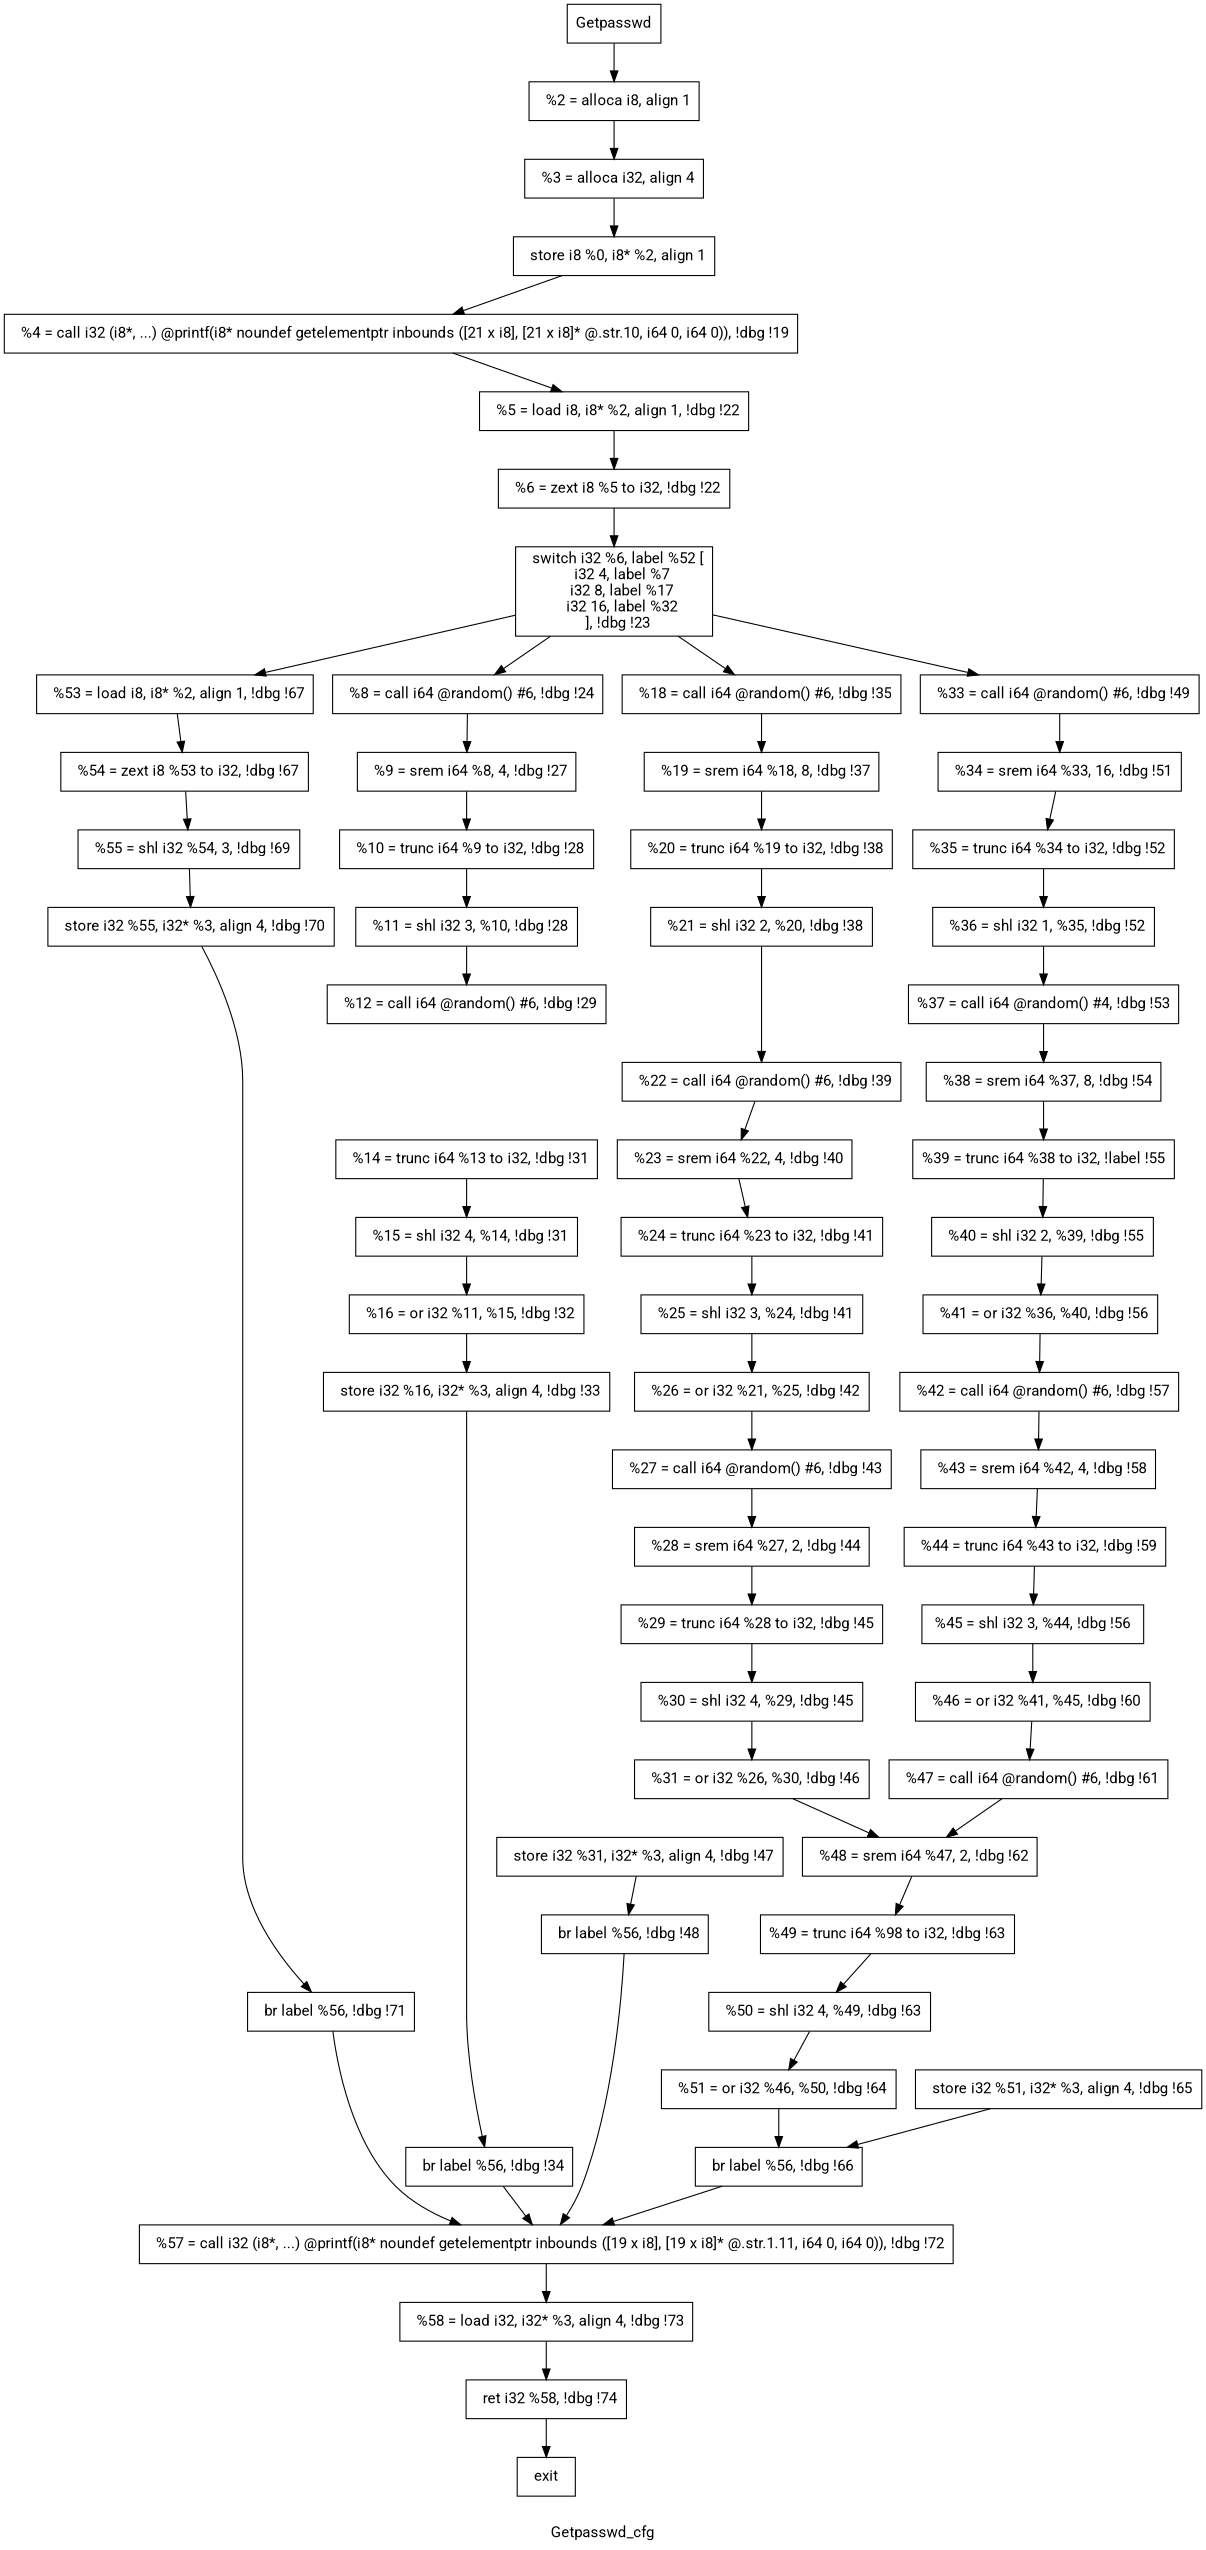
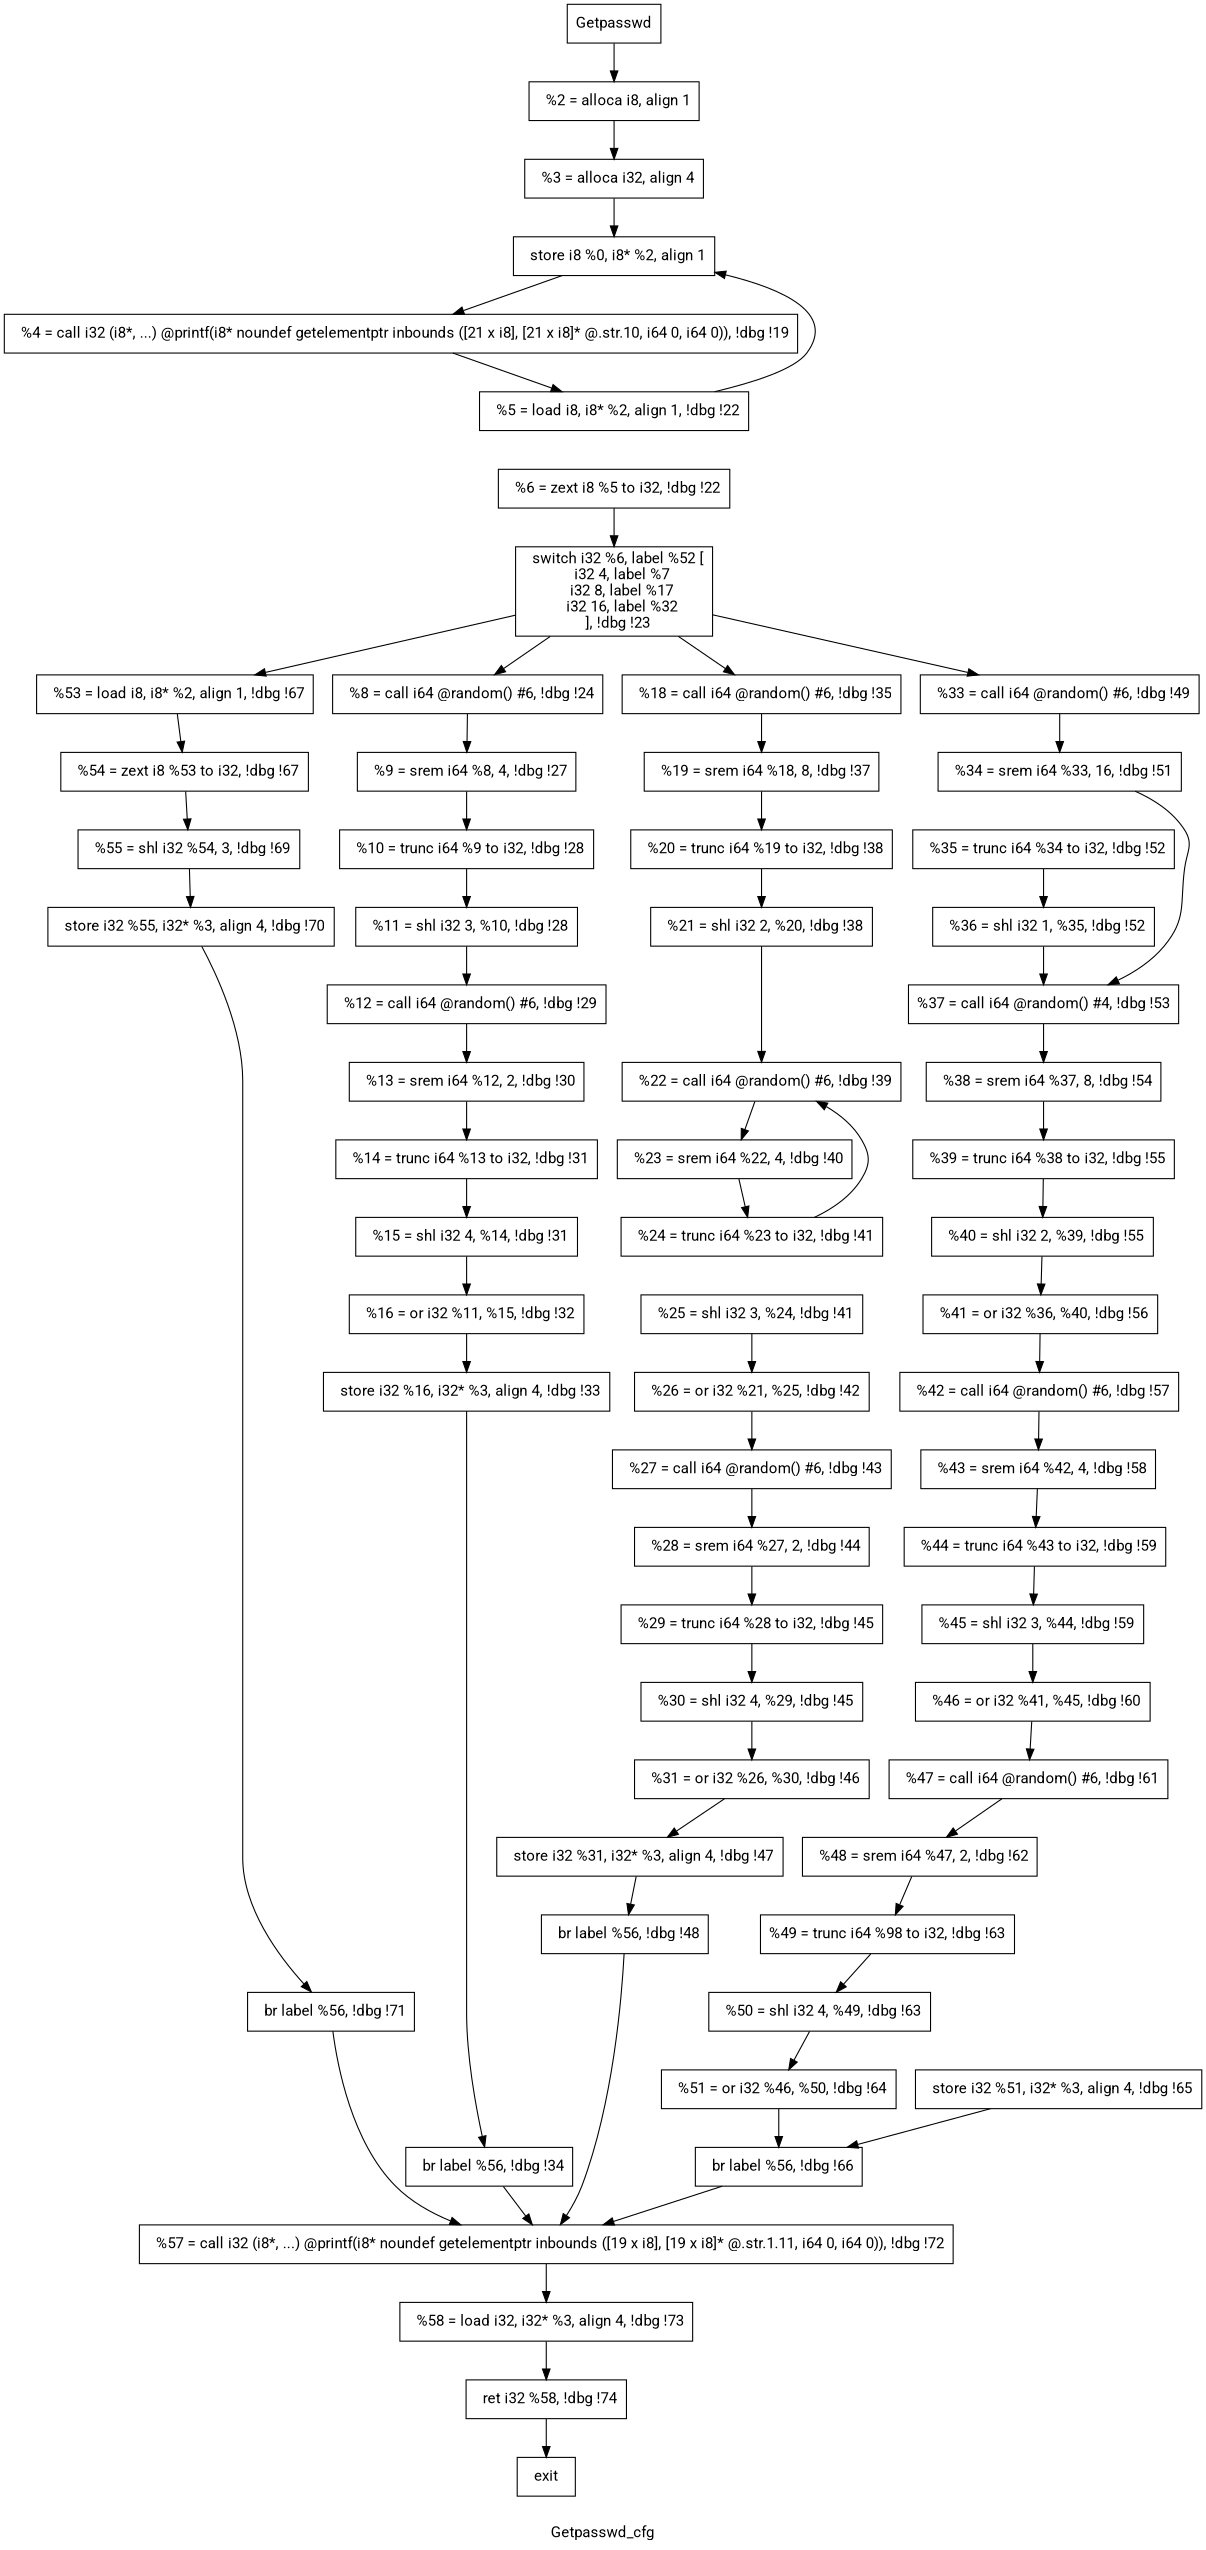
edge "%5 = load i8, i8* %2, align 1, !dbg !22" -> "%6 = zext i8 %5 to i32, !dbg !22": now "%5 = load i8, i8* %2, align 1, !dbg !22" -> "store i8 %0, i8* %2, align 1"
edge "%34 = srem i64 %33, 16, !dbg !51" -> "%35 = trunc i64 %34 to i32, !dbg !52": now "%34 = srem i64 %33, 16, !dbg !51" -> "%37 = call i64 @random() #4, !dbg !53"
node "%13 = srem i64 %12, 2, !dbg !30": added
node "%39 = trunc i64 %38 to i32, !label !55": label "%39 = trunc i64 %38 to i32, !label !55" -> "%39 = trunc i64 %38 to i32, !dbg !55"
edge "%24 = trunc i64 %23 to i32, !dbg !41" -> "%25 = shl i32 3, %24, !dbg !41": now "%24 = trunc i64 %23 to i32, !dbg !41" -> "%22 = call i64 @random() #6, !dbg !39"
node "%45 = shl i32 3, %44, !dbg !56": label "%45 = shl i32 3, %44, !dbg !56" -> "%45 = shl i32 3, %44, !dbg !59"
edge "%31 = or i32 %26, %30, !dbg !46" -> "%48 = srem i64 %47, 2, !dbg !62": now "%31 = or i32 %26, %30, !dbg !46" -> "store i32 %31, i32* %3, align 4, !dbg !47"
